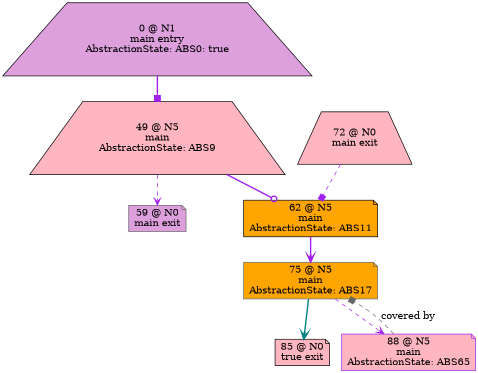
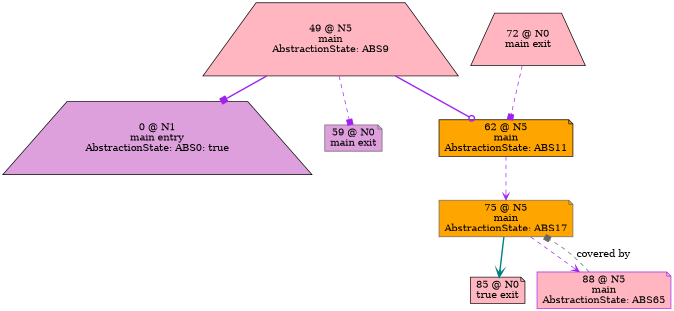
edge "0 @ N1 main entry AbstractionState: ABS0: true" -> "49 @ N5 main AbstractionState: ABS9": reversed
edge "49 @ N5 main AbstractionState: ABS9" -> "59 @ N0 main exit": arrowhead vee -> box
edge "62 @ N5 main AbstractionState: ABS11" -> "75 @ N5 main AbstractionState: ABS17": style bold -> dashed
